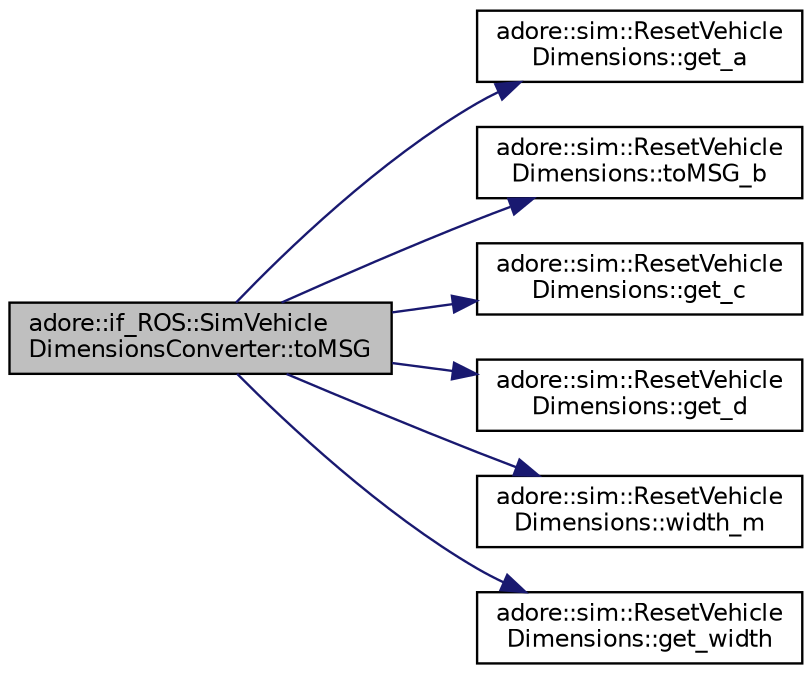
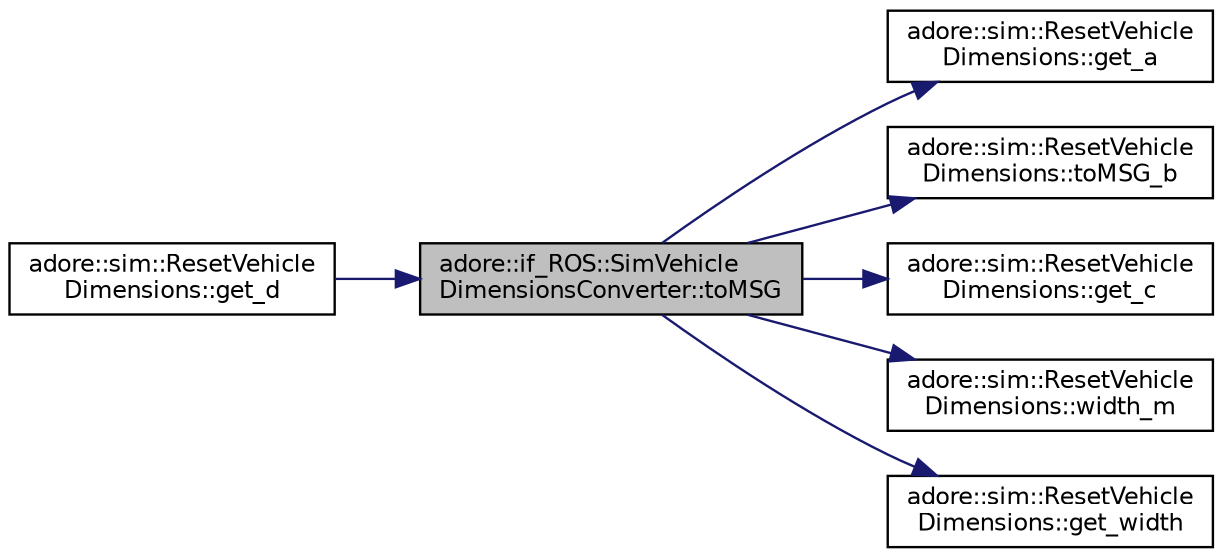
edge "adore::if_ROS::SimVehicle DimensionsConverter::toMSG" -> "adore::sim::ResetVehicle Dimensions::get_d": reversed
